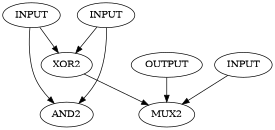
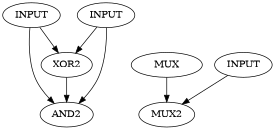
node "OUTPUT": label "OUTPUT" -> "MUX"
edge "XOR2" -> "MUX2": now "XOR2" -> "AND2"
